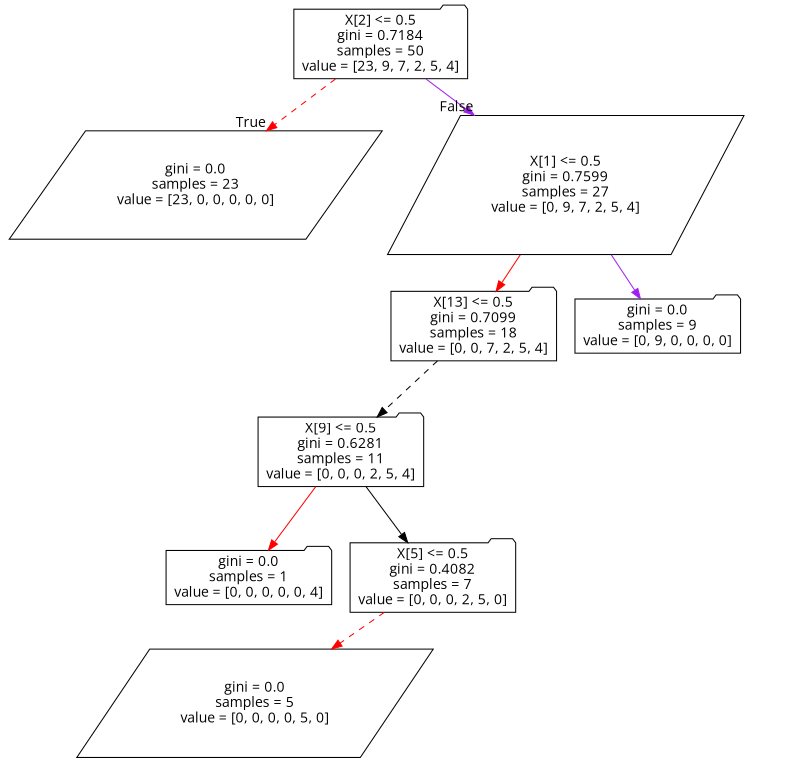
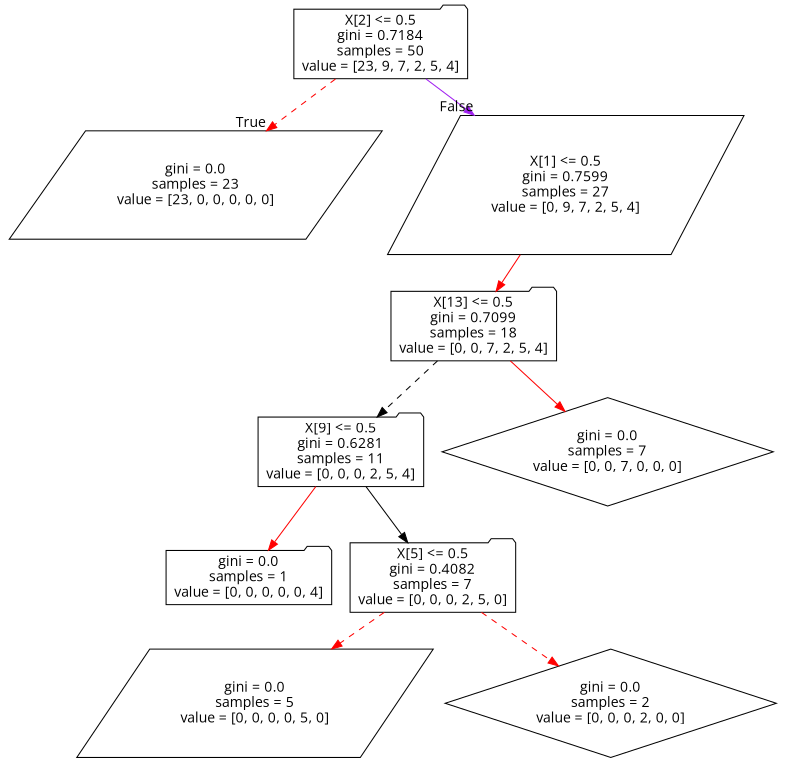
node "gini = 0.0 samples = 9 value = [0, 9, 0, 0, 0, 0]": removed
node "gini = 0.0 samples = 7 value = [0, 0, 7, 0, 0, 0]": added
node "gini = 0.0 samples = 2 value = [0, 0, 0, 2, 0, 0]": added
